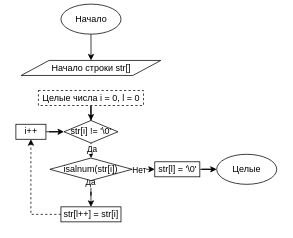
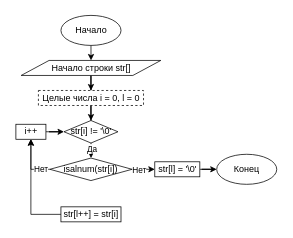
node "Начало": moved (91, 19) -> (91, 30)
edge "Начало строки str[]" -> "Целые числа i = 0, l = 0": added
edge "isalnum(str[i])" -> "i++": added, label "Нет"
node "Целые": label "Целые" -> "Конец"
edge "isalnum(str[i])" -> "str[l++] = str[i]": removed, label "Да"
edge "str[l++] = str[i]" -> "i++": style dashed -> solid
